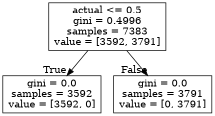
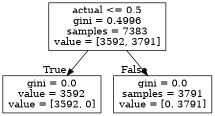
node "gini = 0.0 samples = 3592 value = [3592, 0]": label "gini = 0.0 samples = 3592 value = [3592, 0]" -> "gini = 0.0 value = 3592 value = [3592, 0]"
